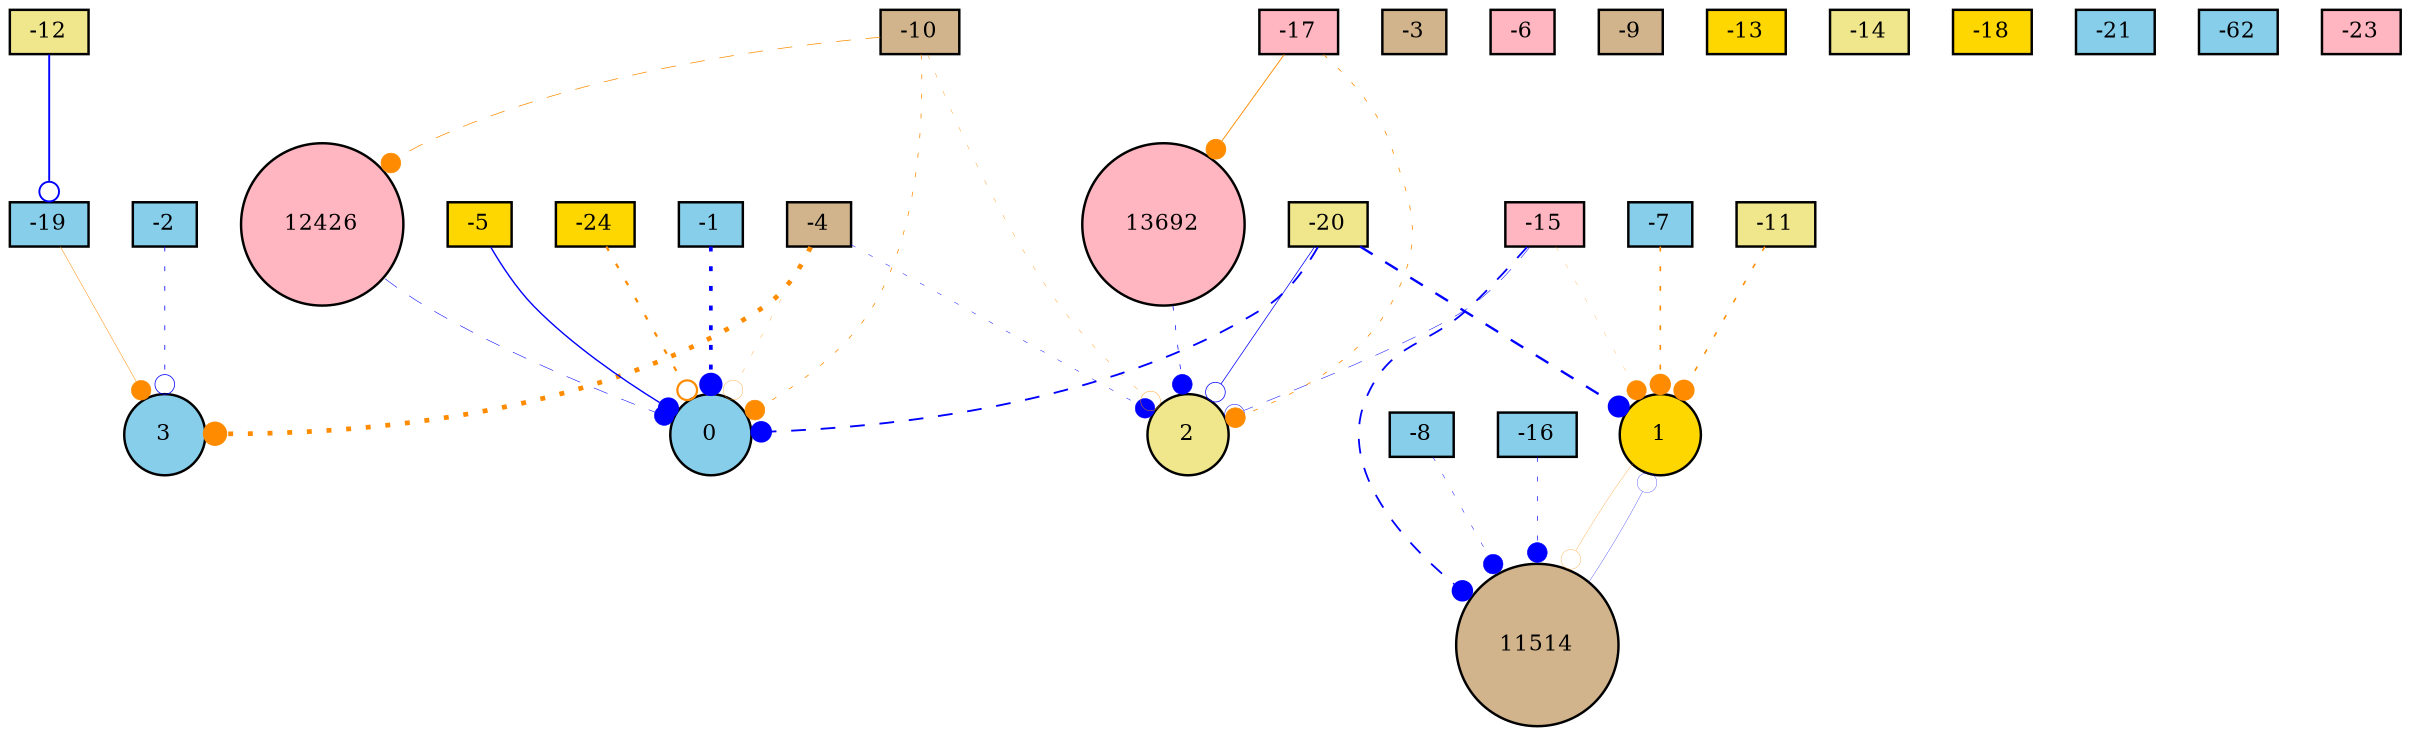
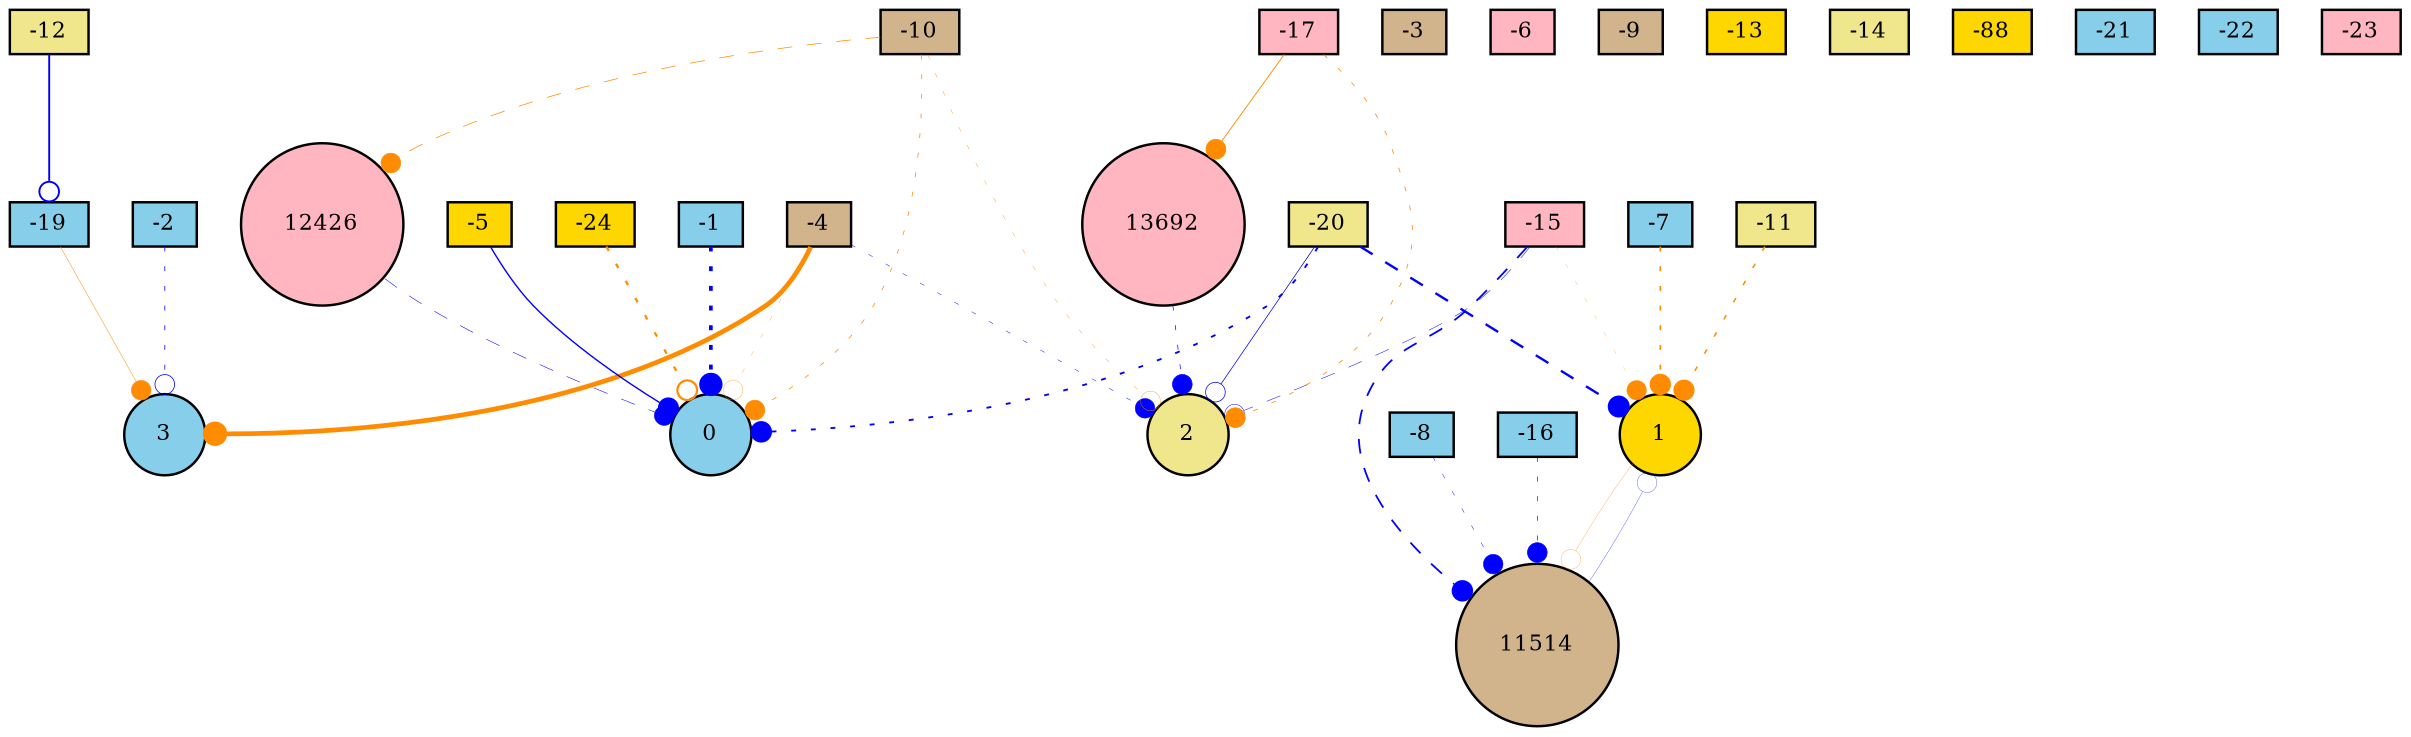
node "-18": label "-18" -> "-88"
node "-62": label "-62" -> "-22"
edge "-20" -> "0": style dashed -> dotted
edge "-4" -> "3": style dotted -> bold
